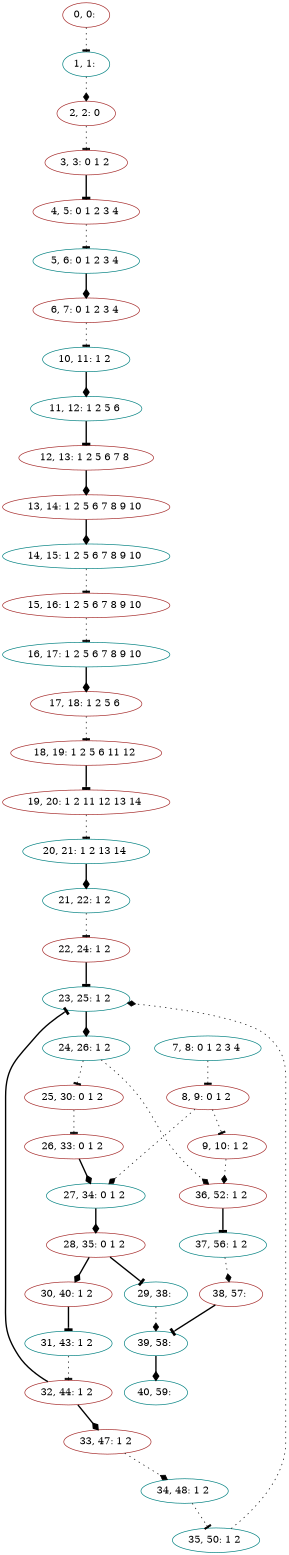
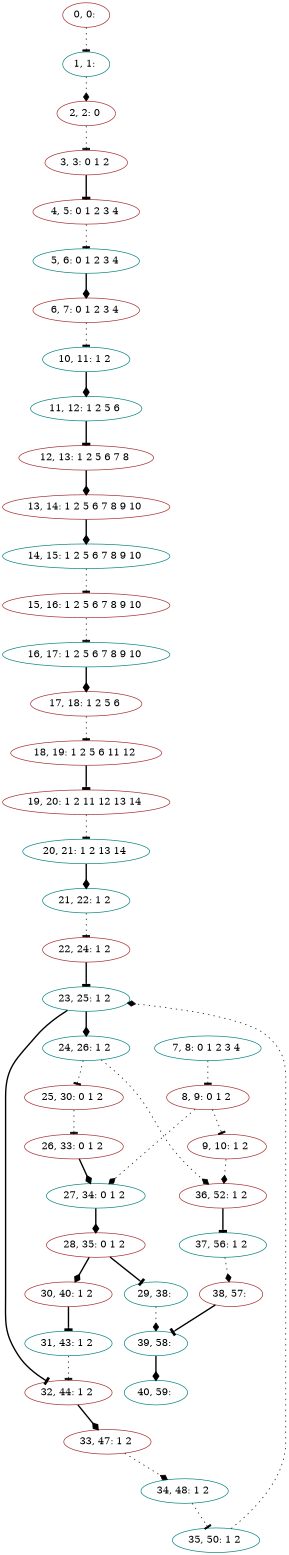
edge "32, 44: 1 2" -> "23, 25: 1 2": reversed
